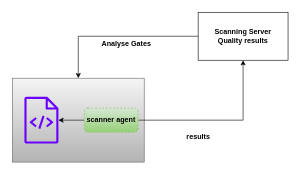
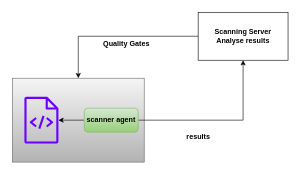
node "Scanning Server Quality results": label "Scanning Server Quality results" -> "Scanning Server Analyse results"
node "Analyse Gates": label "Analyse Gates" -> "Quality Gates"
node "scanner agent": style dashed -> solid
